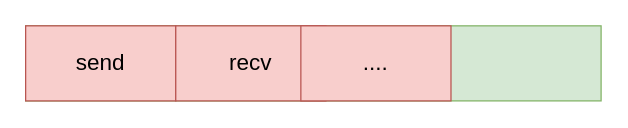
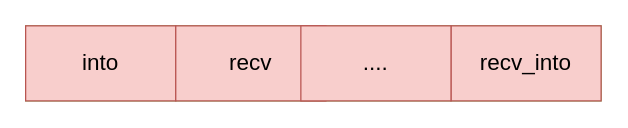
node "send": label "send" -> "into"
node "recv_into": added
